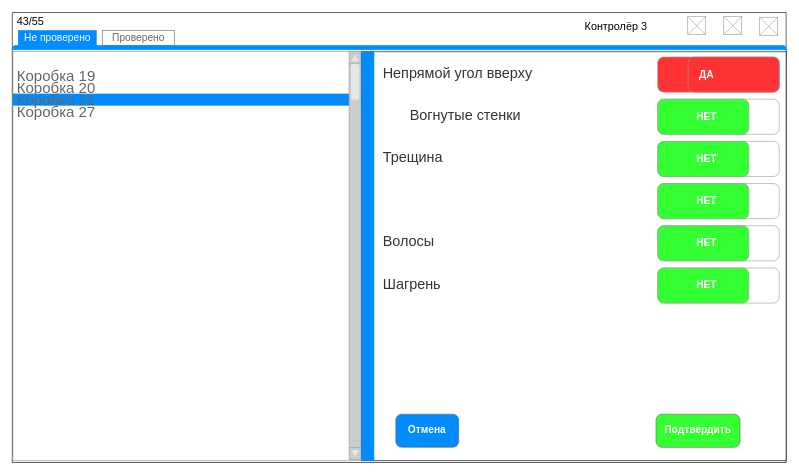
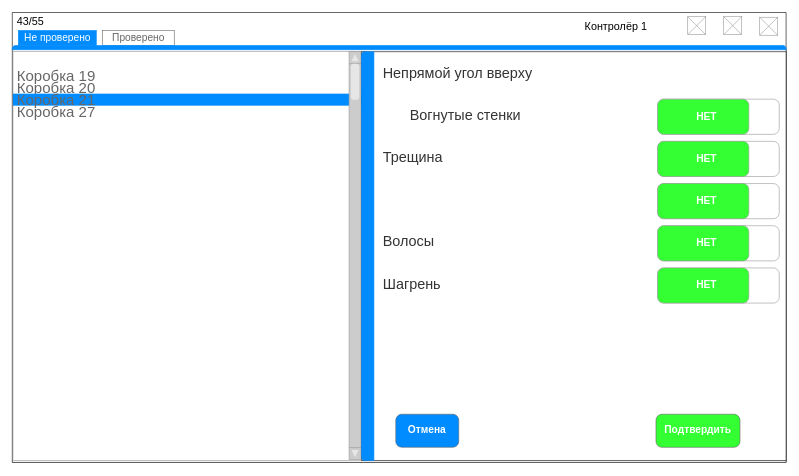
node "Контролёр 3": label "Контролёр 3" -> "Контролёр 1"
node "ДА": removed
